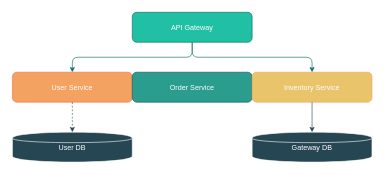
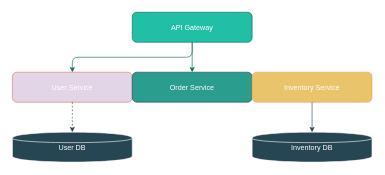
edge "API Gateway" -> "Inventory Service": removed
edge "API Gateway" -> "Order Service": added
node "User Service": fillcolor #f4a261 -> #e1d5e7
node "Gateway DB": label "Gateway DB" -> "Inventory DB"
